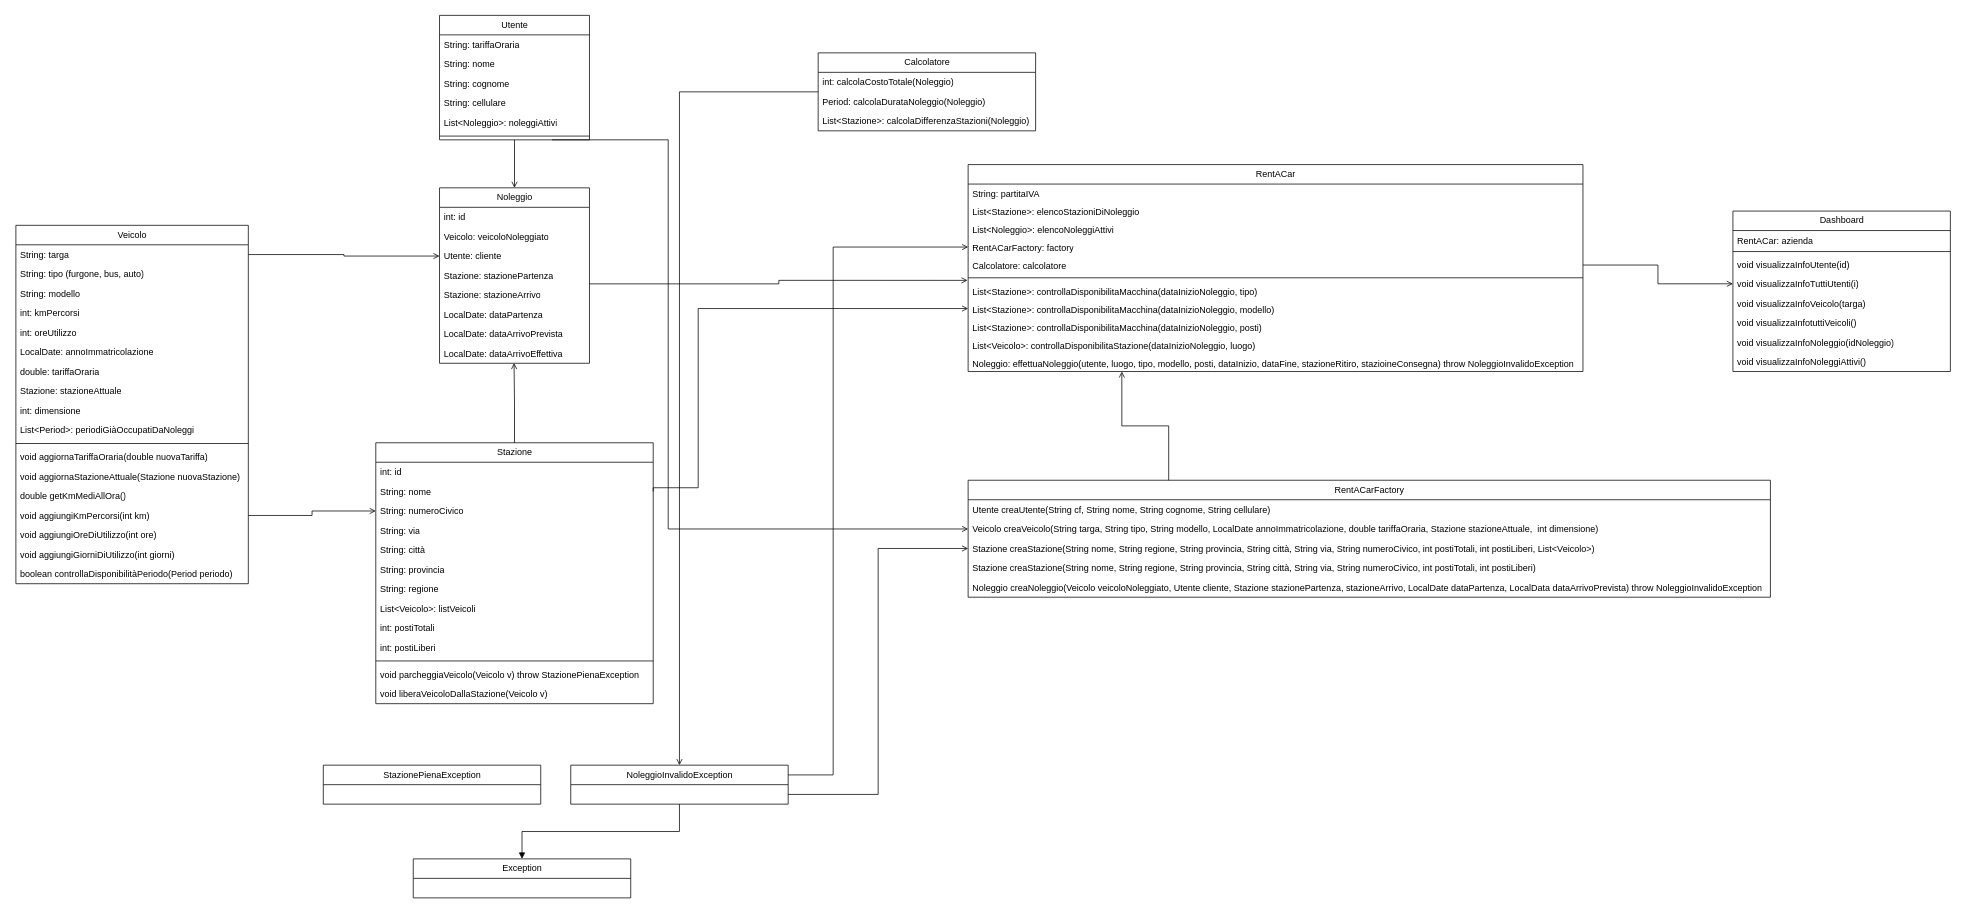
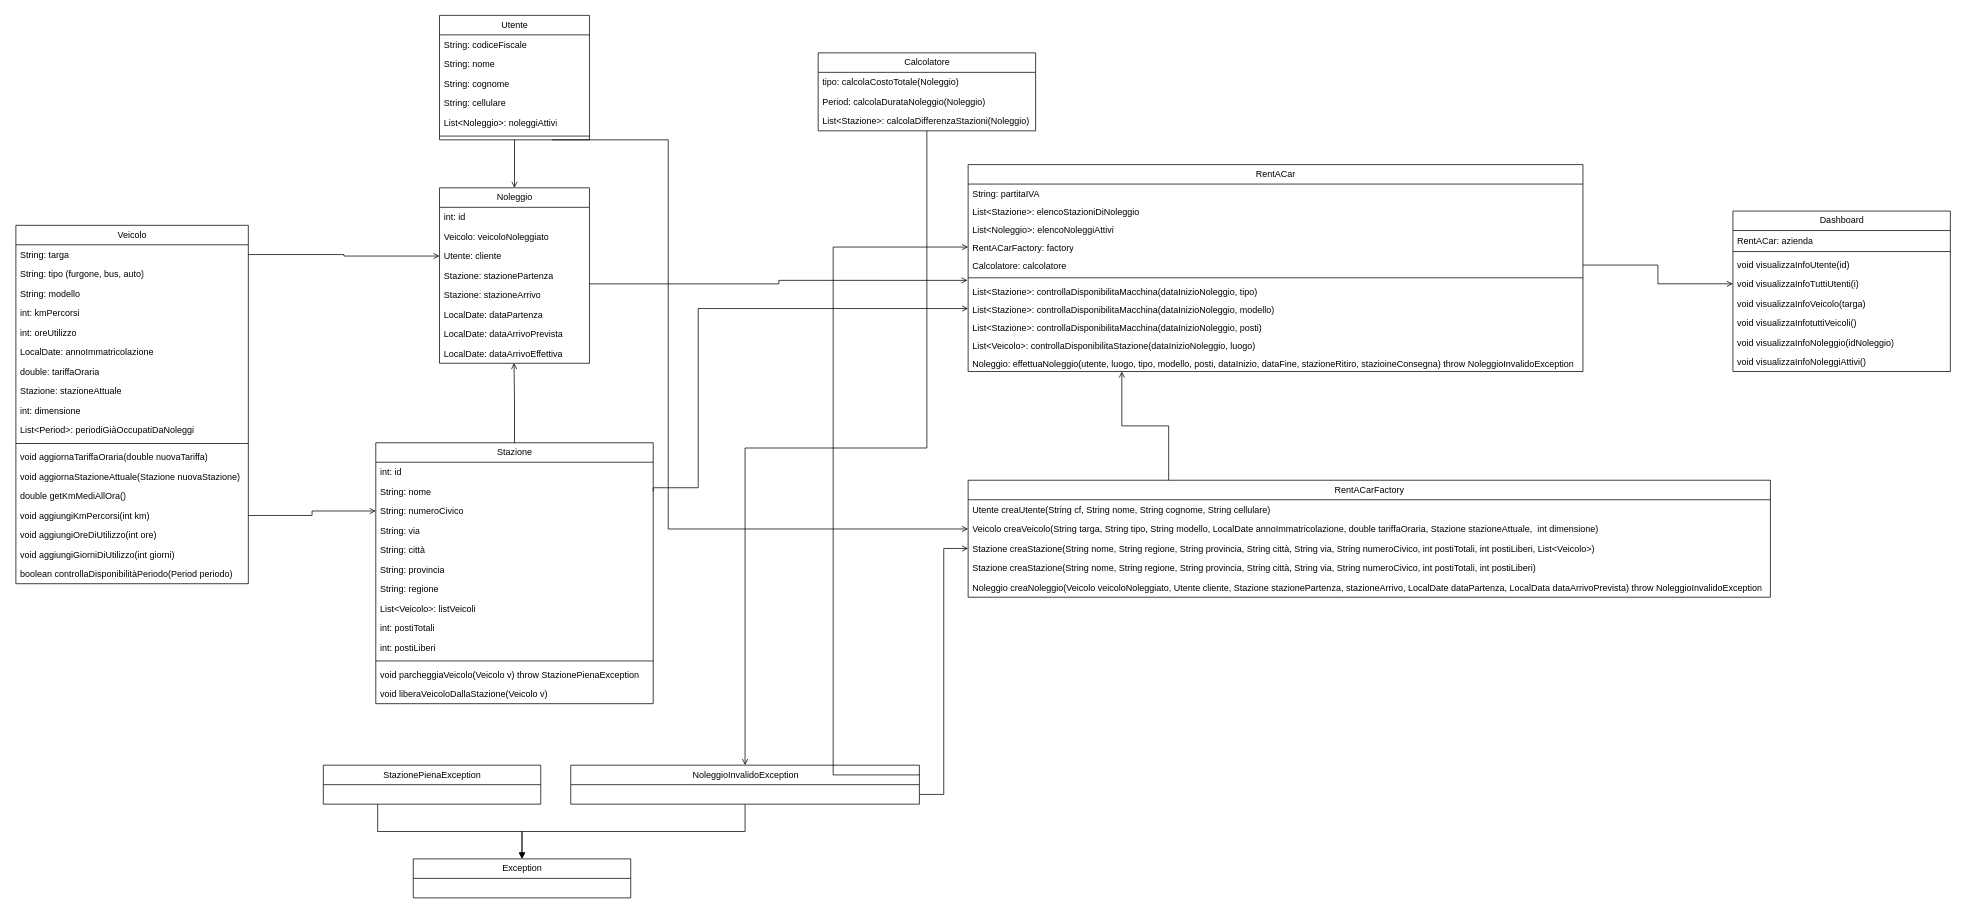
node "String: tariffaOraria": label "String: tariffaOraria" -> "String: codiceFiscale"
node "int: calcolaCostoTotale(Noleggio)": label "int: calcolaCostoTotale(Noleggio)" -> "tipo: calcolaCostoTotale(Noleggio)"
node "NoleggioInvalidoException": size 218x39 -> 349x39
edge "StazionePienaException" -> "Exception": added
